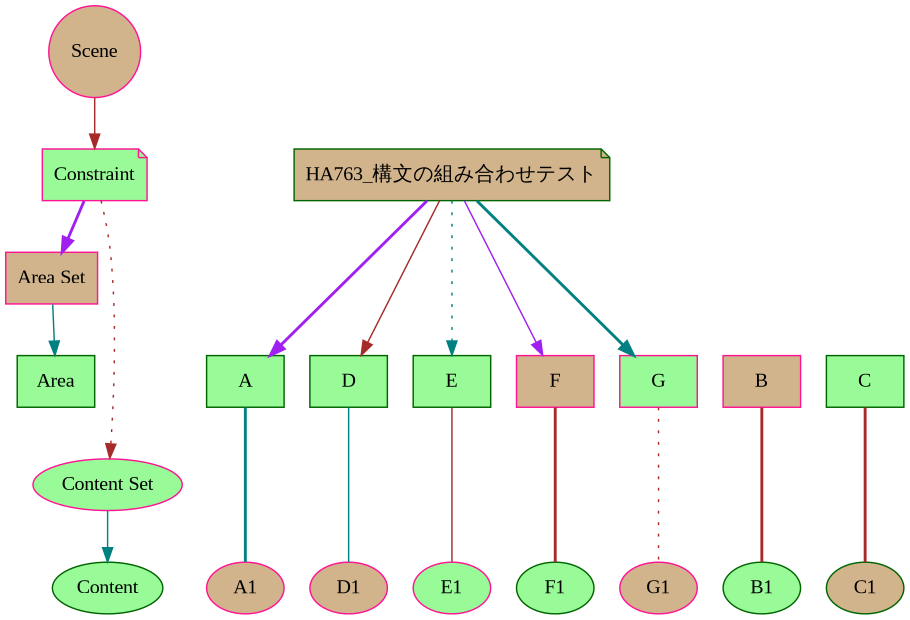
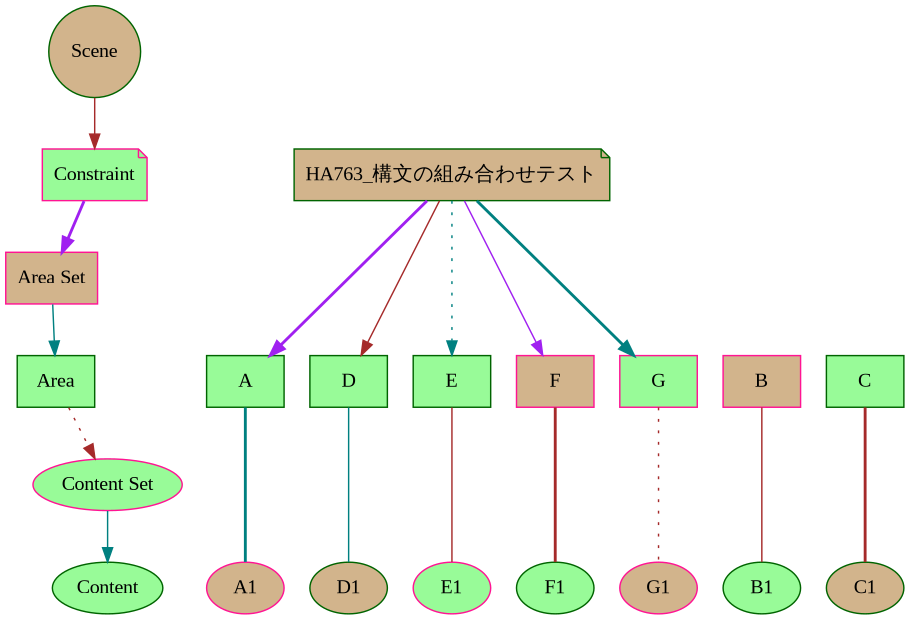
node "Scene": color deeppink -> darkgreen
edge "Constraint" -> "Content Set": now "Area" -> "Content Set"
edge "B" -- "B1": style bold -> solid
node "D1": color deeppink -> darkgreen
